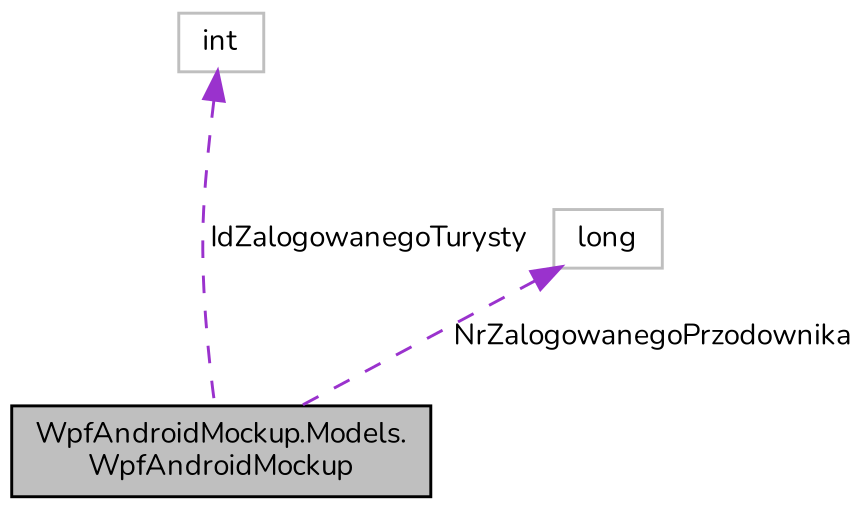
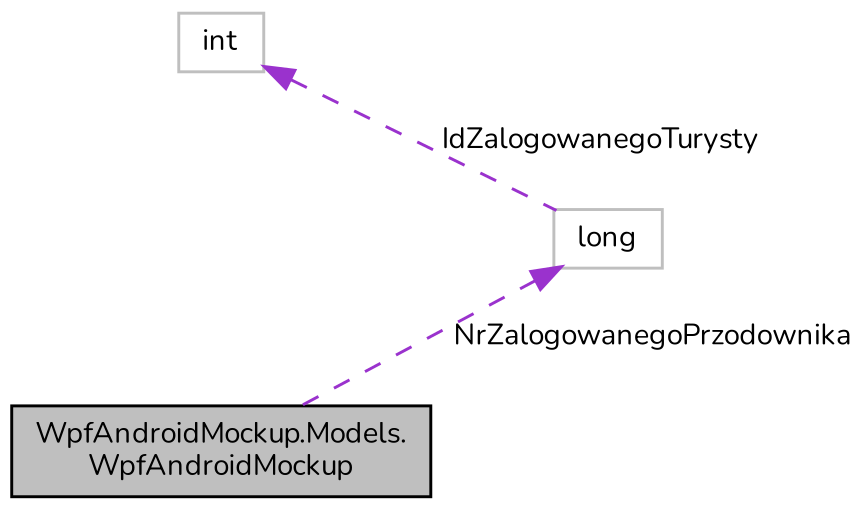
edge "WpfAndroidMockup.Models. WpfAndroidMockup" -> "int": now "long" -> "int"
